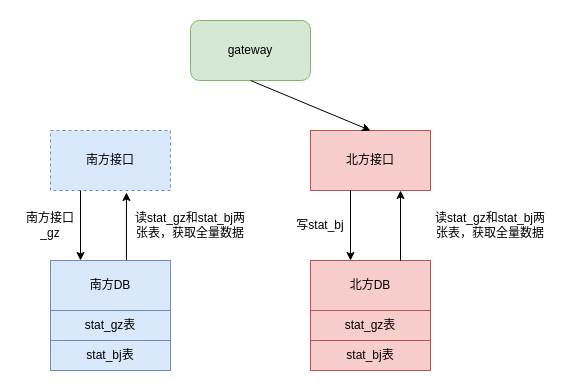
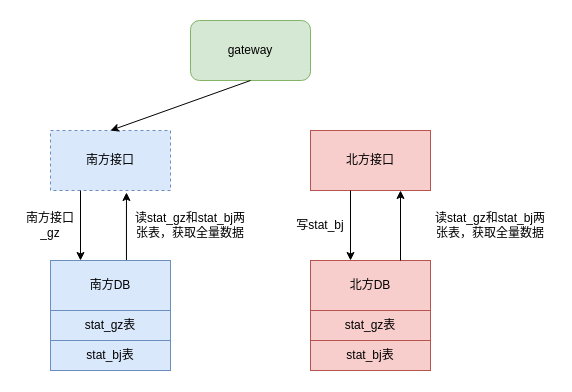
edge "gateway" -> "北方接口": removed
edge "gateway" -> "南方接口": added
